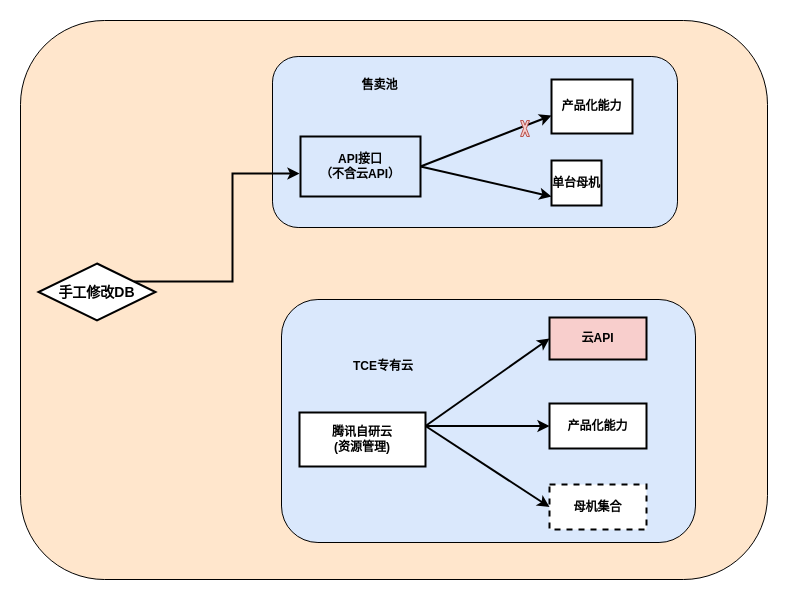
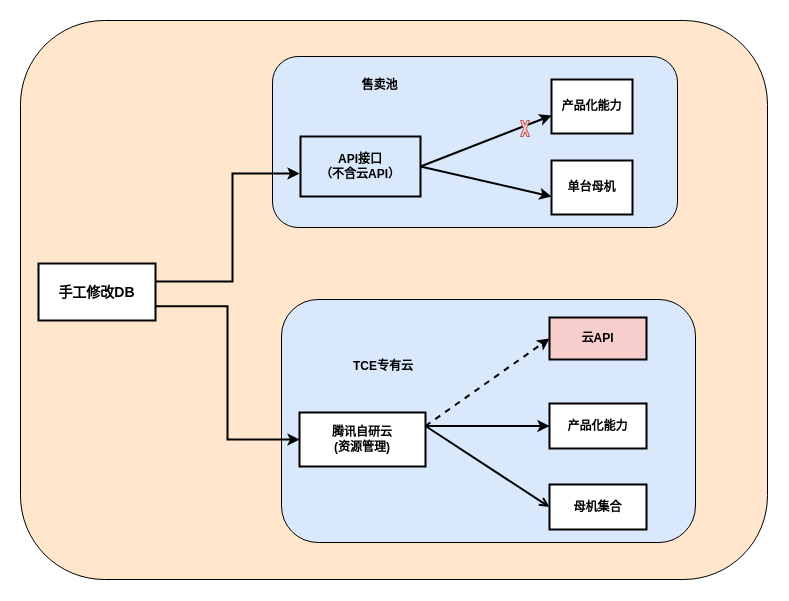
node "单台母机": size 50x45 -> 81x54
node "手工修改DB": shape diamond -> rectangle
edge "手工修改DB" -> "腾讯自研云 (资源管理)": added
edge "腾讯自研云 (资源管理)" -> "云API": style solid -> dashed
edge "腾讯自研云 (资源管理)" -> "母机集合": arrowhead classic -> open
node "母机集合": style dashed -> solid
